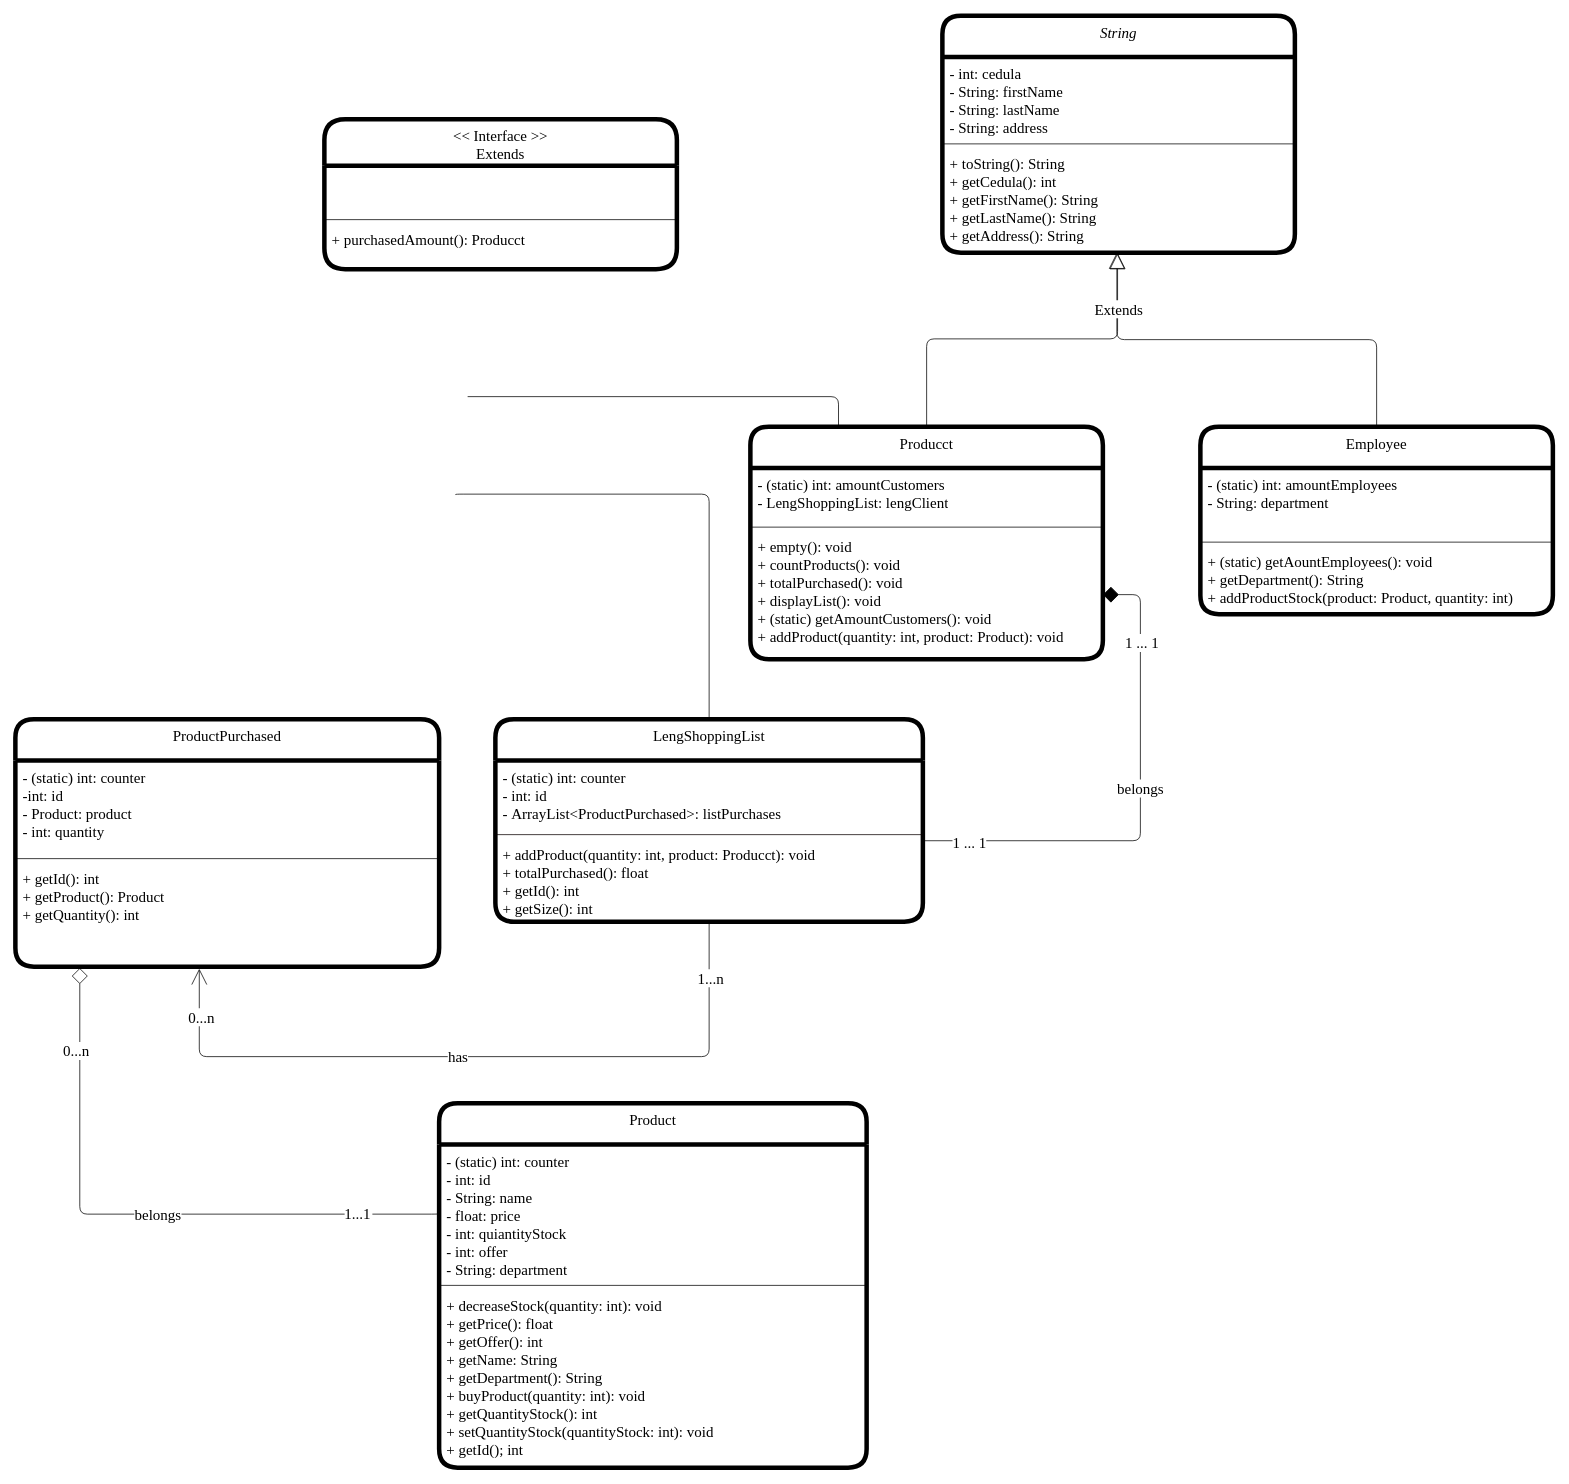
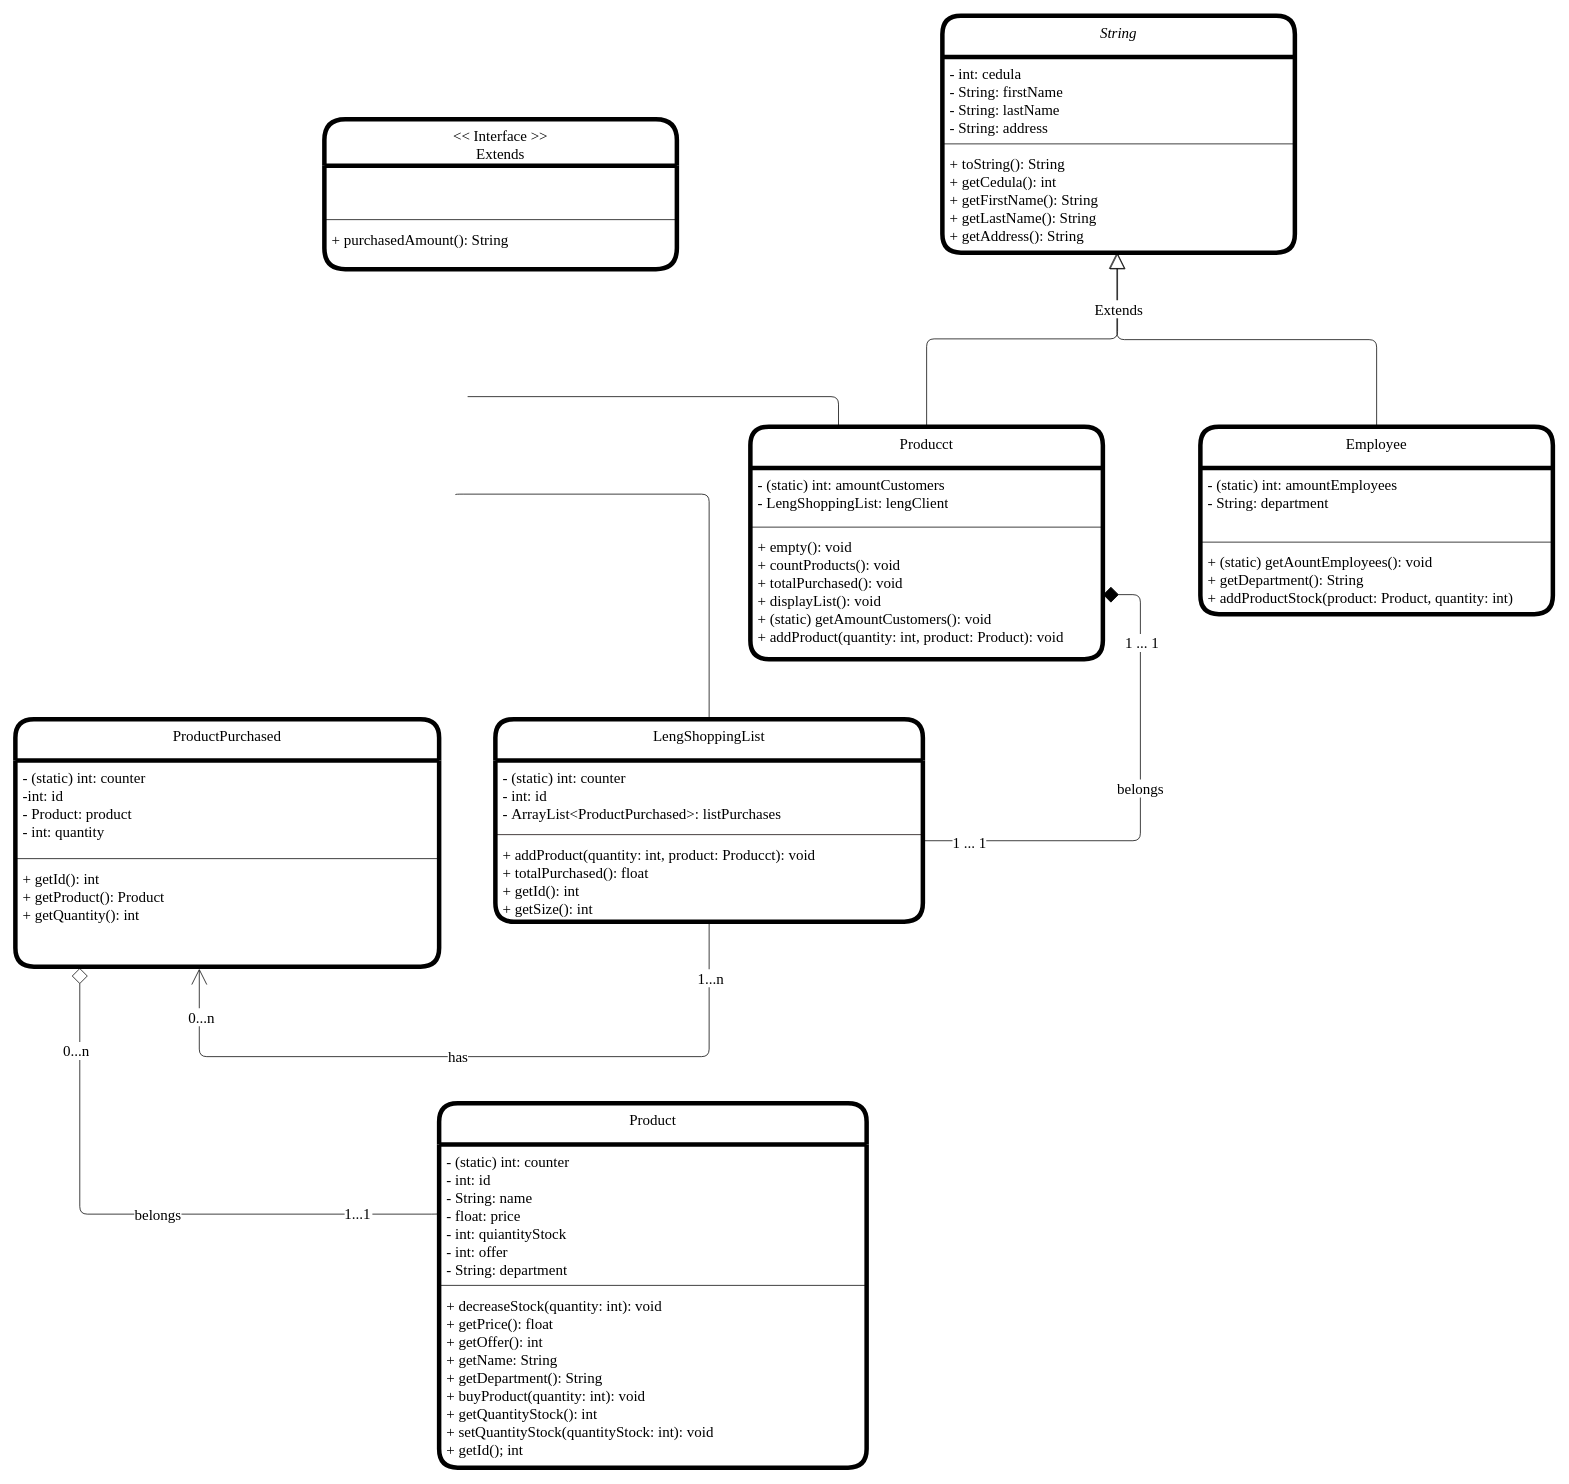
node "+ purchasedAmount(): Producct": label "+ purchasedAmount(): Producct" -> "+ purchasedAmount(): String"
